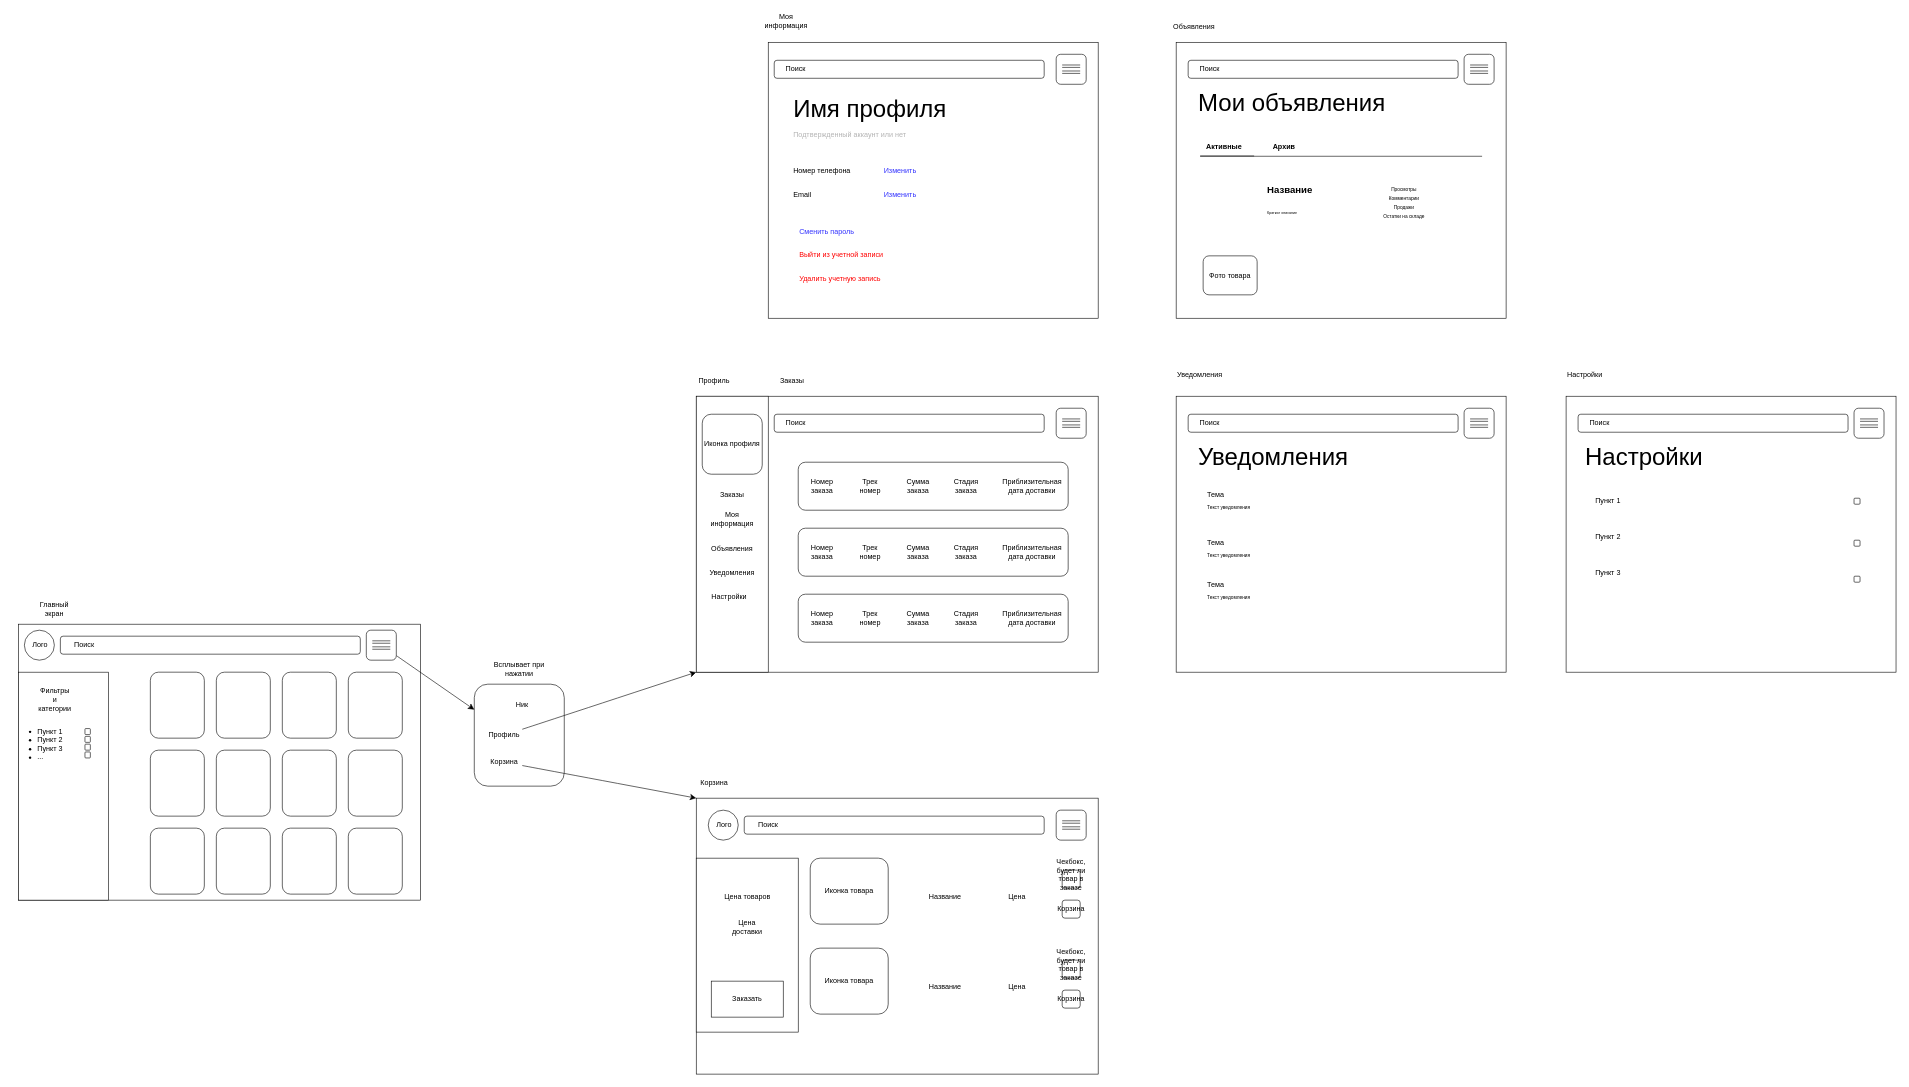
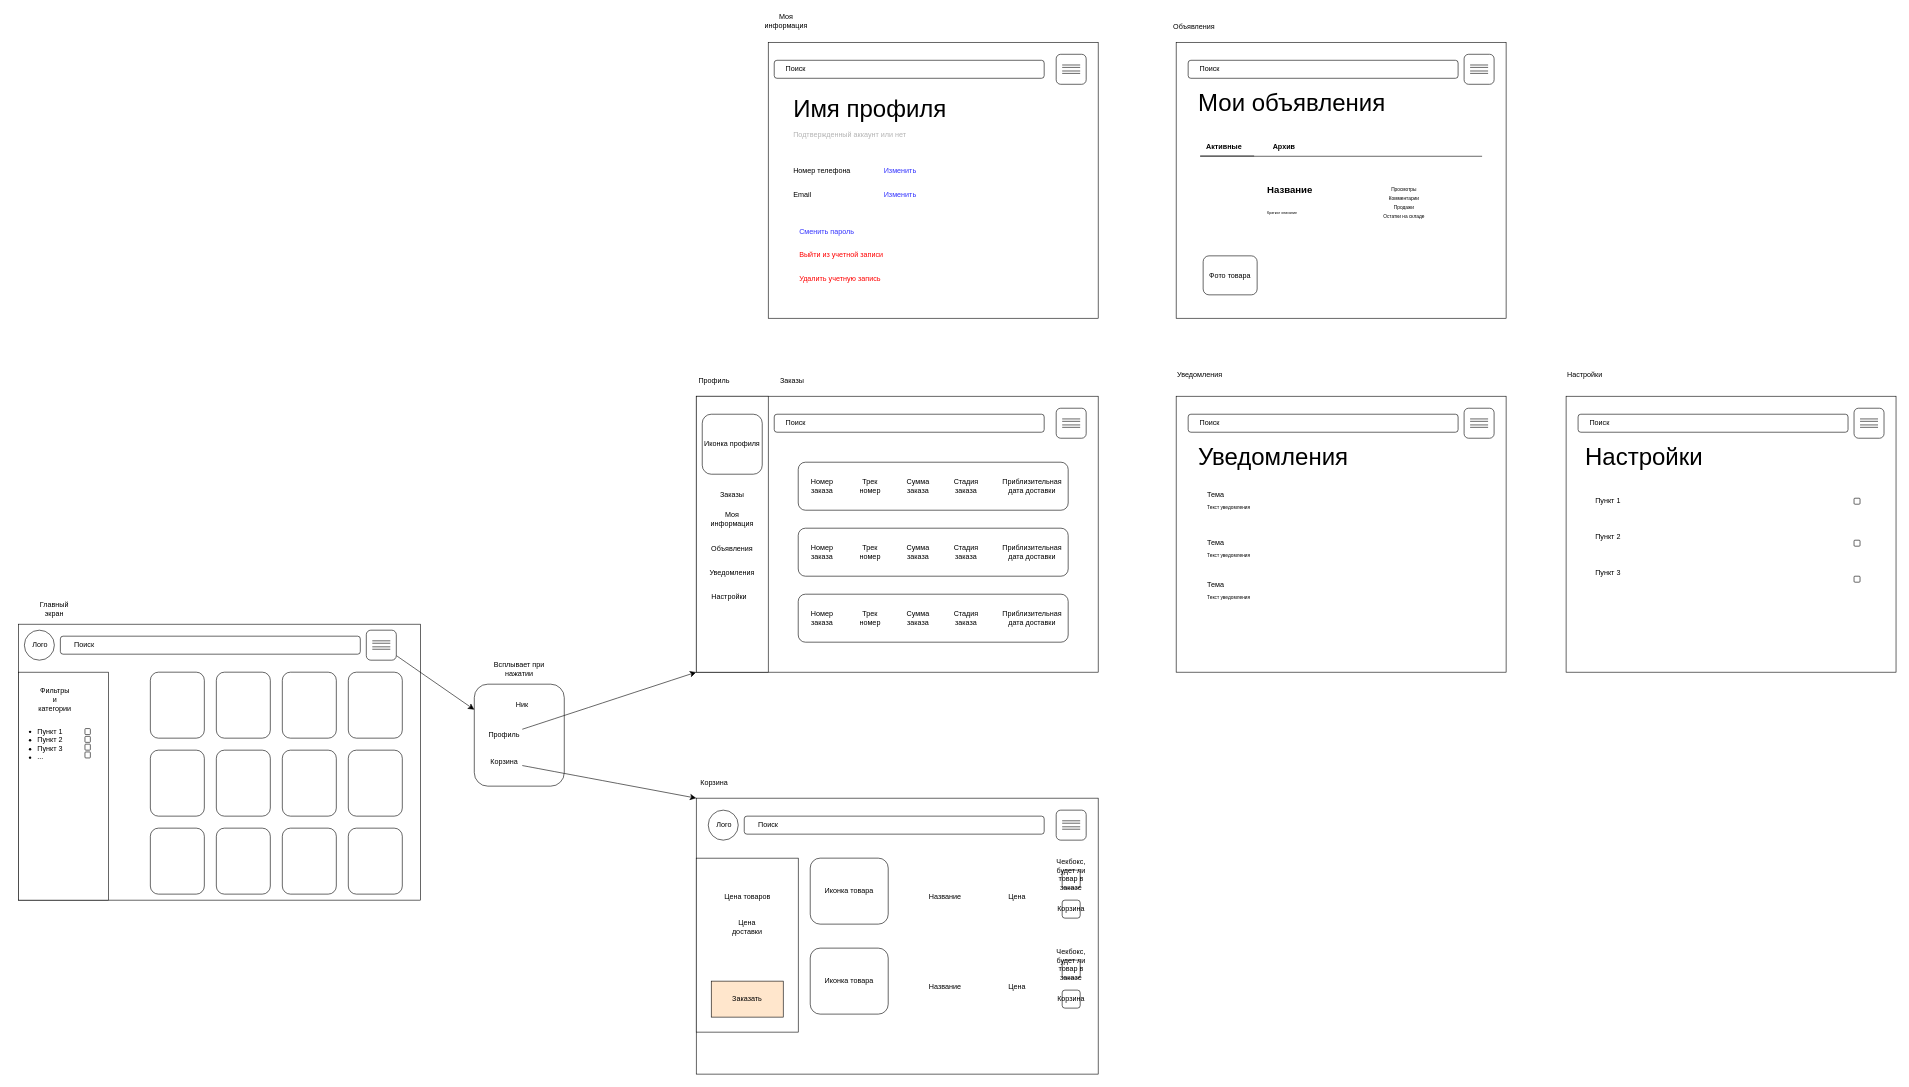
node "Заказать": fillcolor #ffffff -> #ffe6cc
